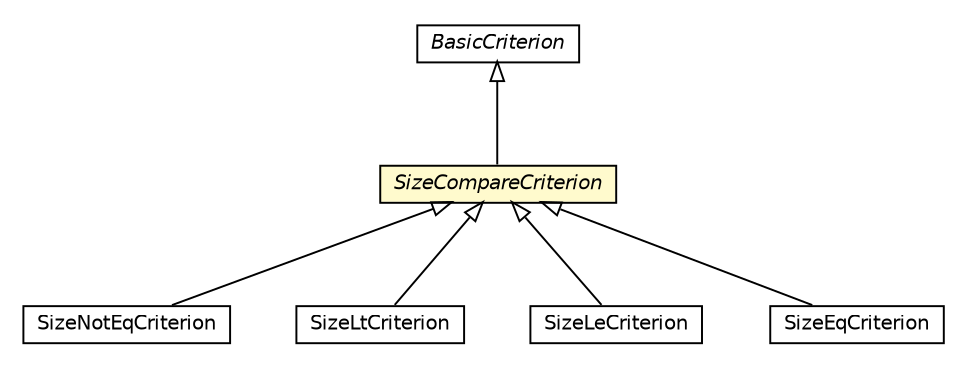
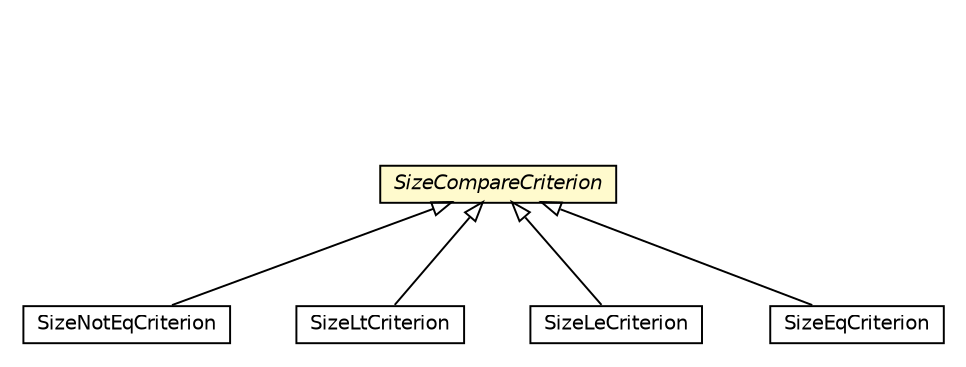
node "BasicCriterion": removed
